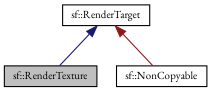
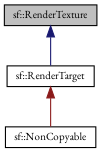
edge "sf::RenderTexture" -> "sf::RenderTarget": reversed
